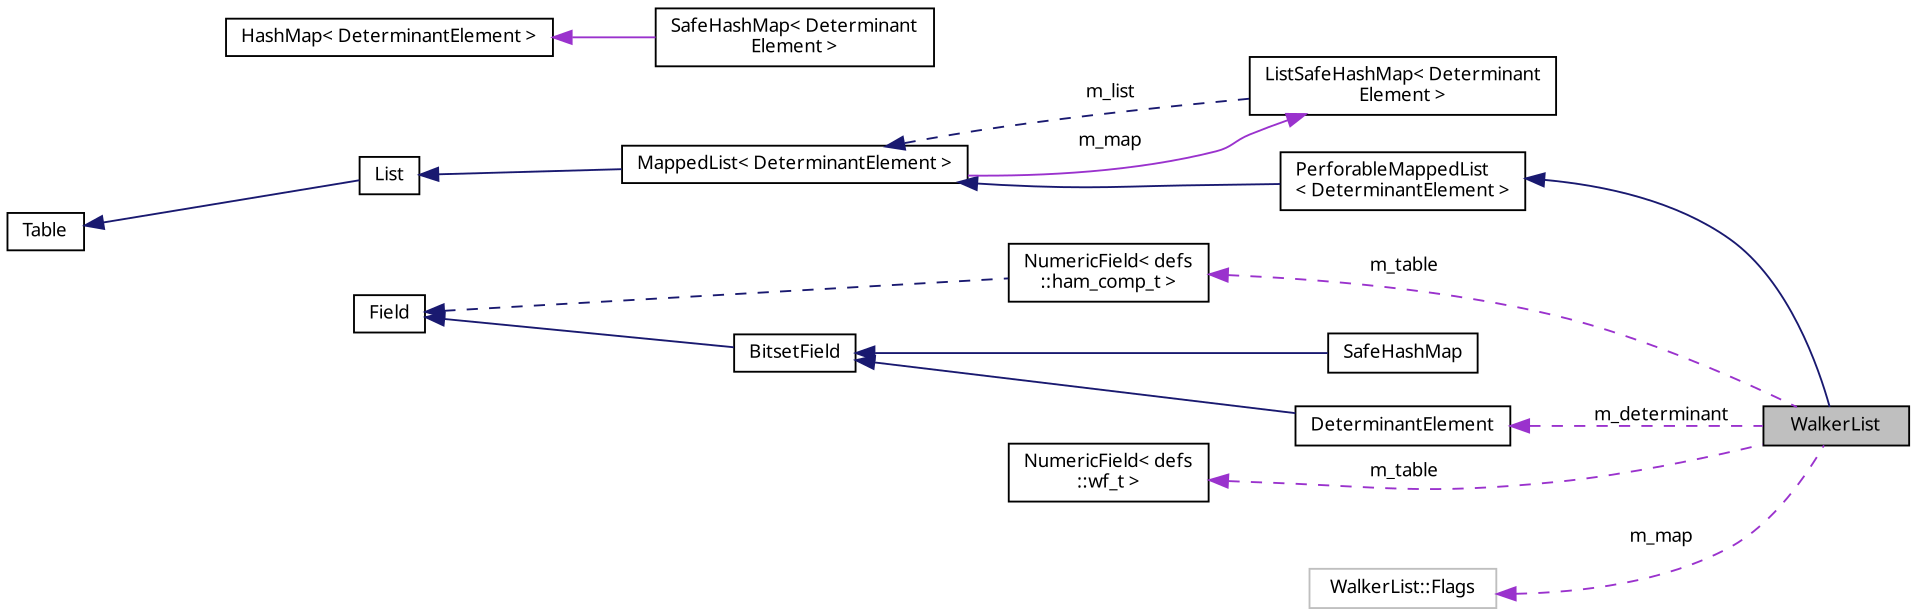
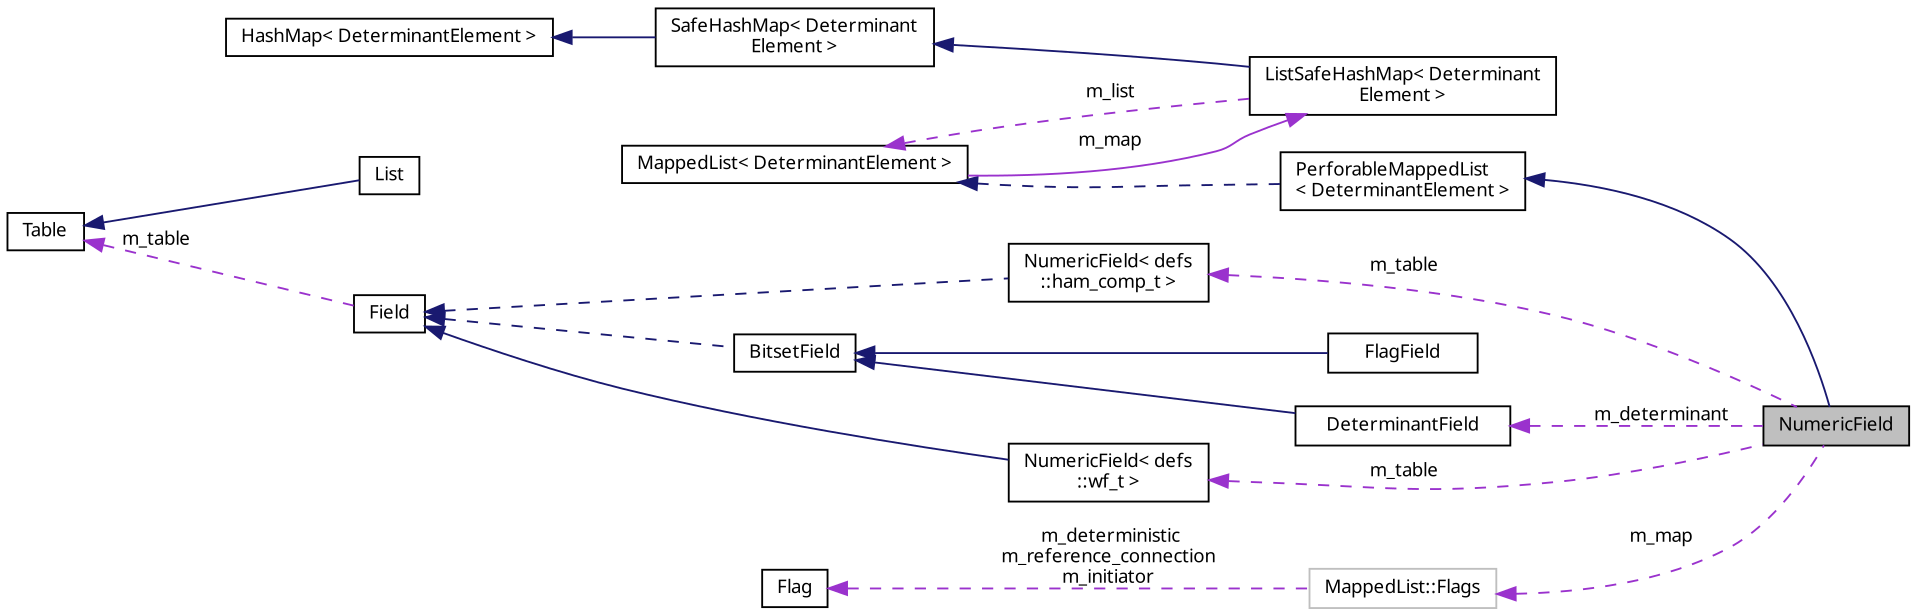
edge "SafeHashMap< Determinant Element >" -> "HashMap< DeterminantElement >": color darkorchid3 -> midnightblue
edge "ListSafeHashMap< Determinant Element >" -> "SafeHashMap< Determinant Element >": added
edge "ListSafeHashMap< Determinant Element >" -> "MappedList< DeterminantElement >": color midnightblue -> darkorchid3
edge "MappedList< DeterminantElement >" -> "List": removed
edge "PerforableMappedList < DeterminantElement >" -> "MappedList< DeterminantElement >": style solid -> dashed
edge "Field" -> "Table": added, label "m_table"
edge "BitsetField" -> "Field": style solid -> dashed
node "SafeHashMap": label "SafeHashMap" -> "FlagField"
edge "NumericField< defs ::wf_t >" -> "Field": added
node "DeterminantElement": label "DeterminantElement" -> "DeterminantField"
node "WalkerList": label "WalkerList" -> "NumericField"
node "Flag": added
node "WalkerList::Flags": label "WalkerList::Flags" -> "MappedList::Flags"
